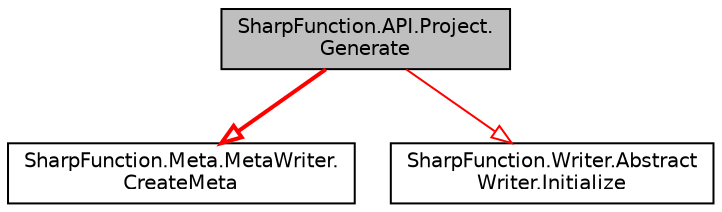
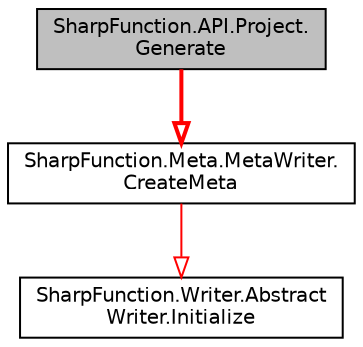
edge "SharpFunction.API.Project. Generate" -> "SharpFunction.Writer.Abstract Writer.Initialize": now "SharpFunction.Meta.MetaWriter. CreateMeta" -> "SharpFunction.Writer.Abstract Writer.Initialize"
